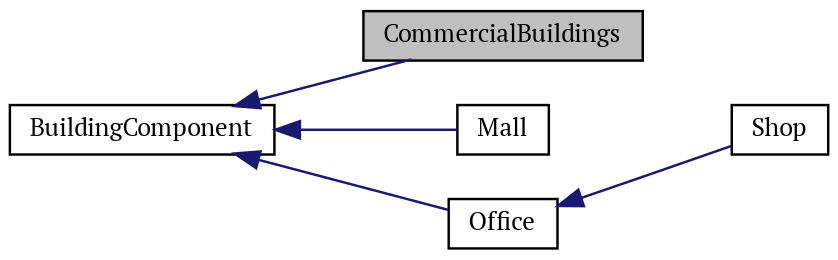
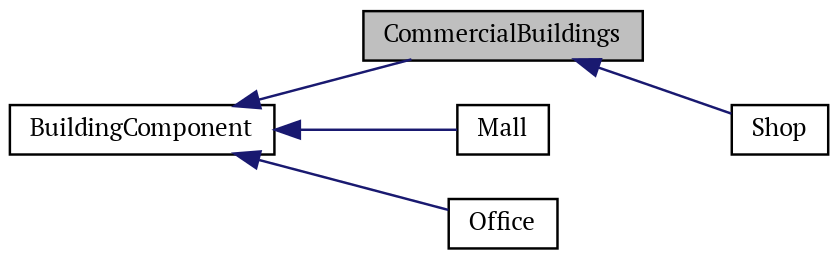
edge "Shop" -> "Office": now "Shop" -> "CommercialBuildings"
